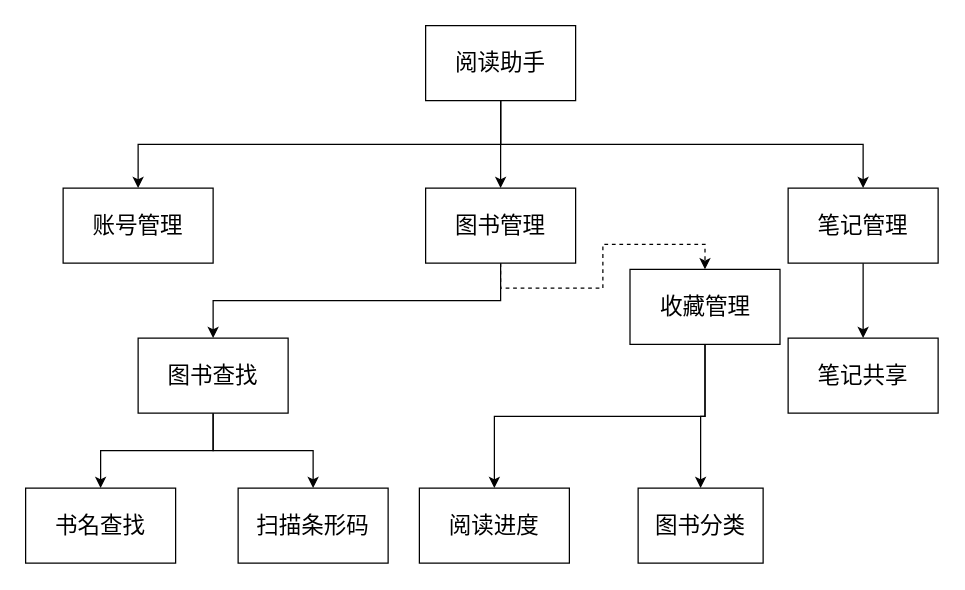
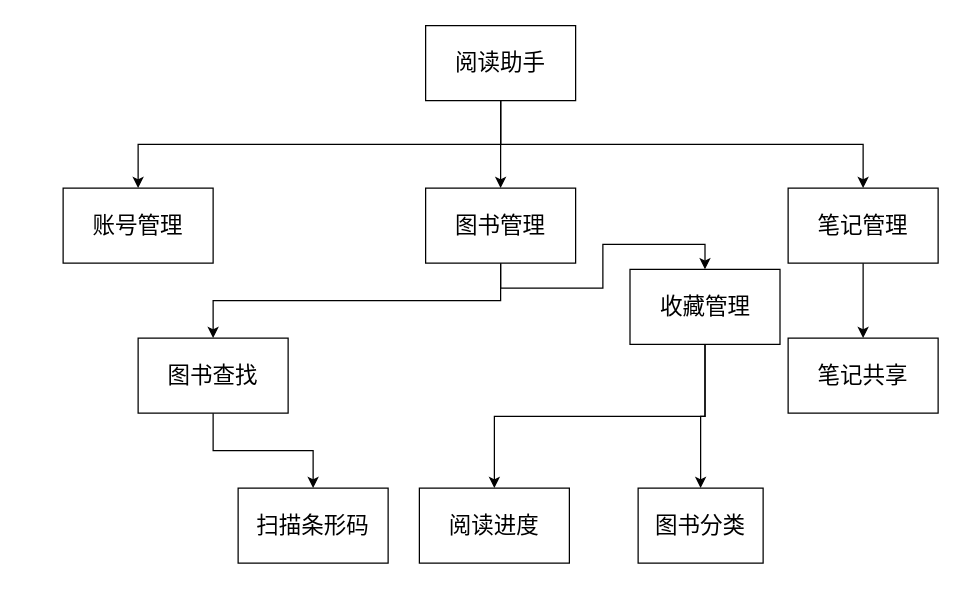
edge "图书管理" -> "收藏管理": style dashed -> solid
edge "图书查找" -> "书名查找": removed
node "书名查找": removed
